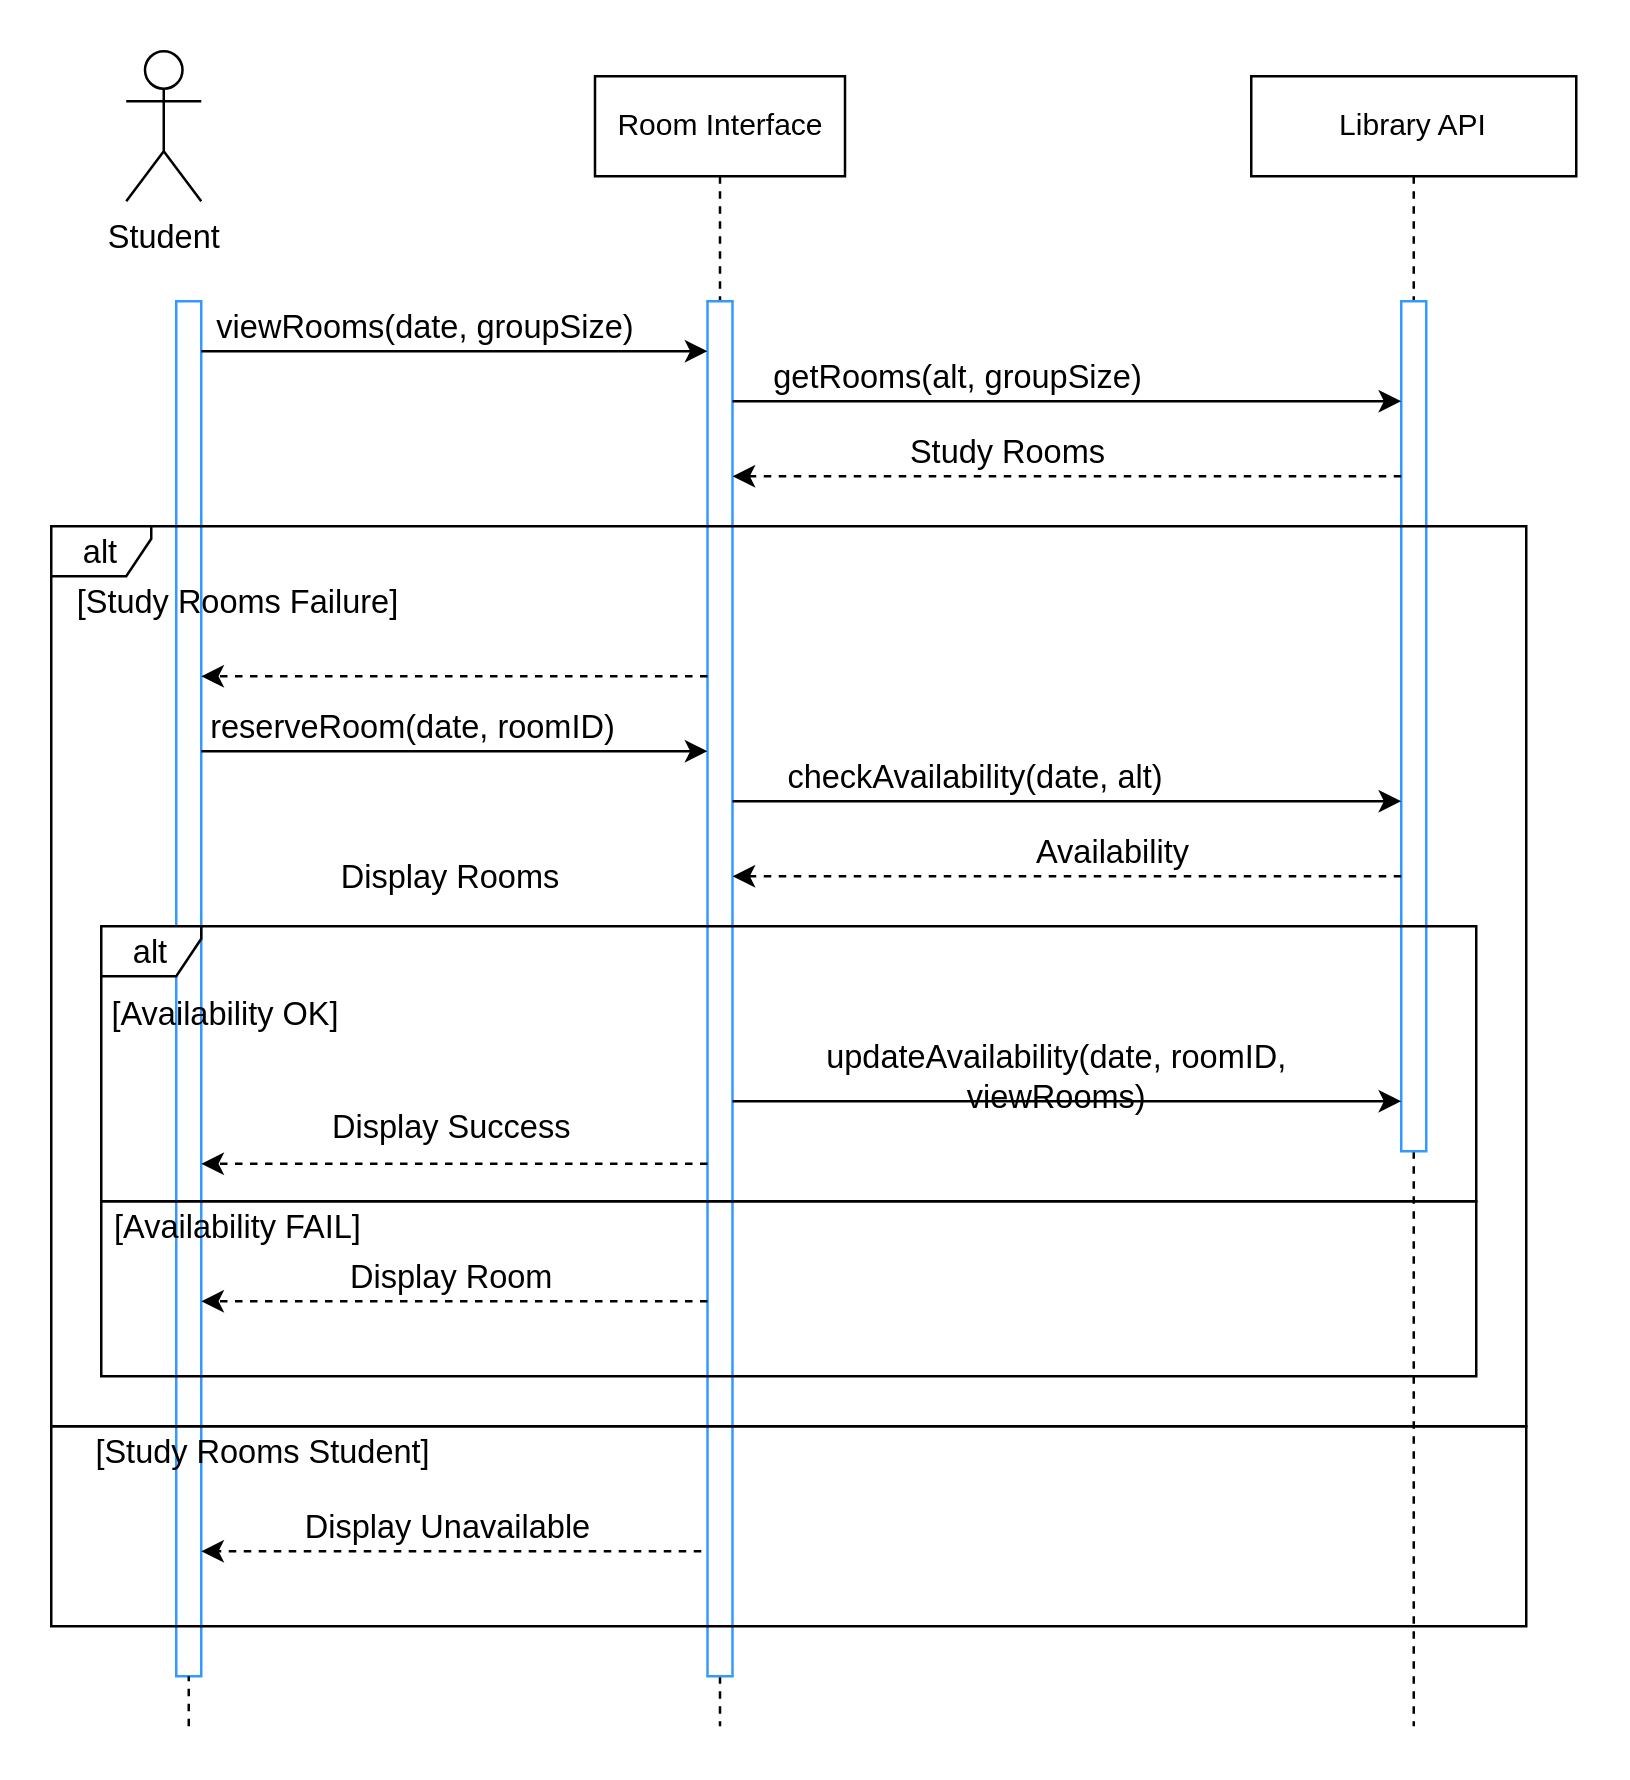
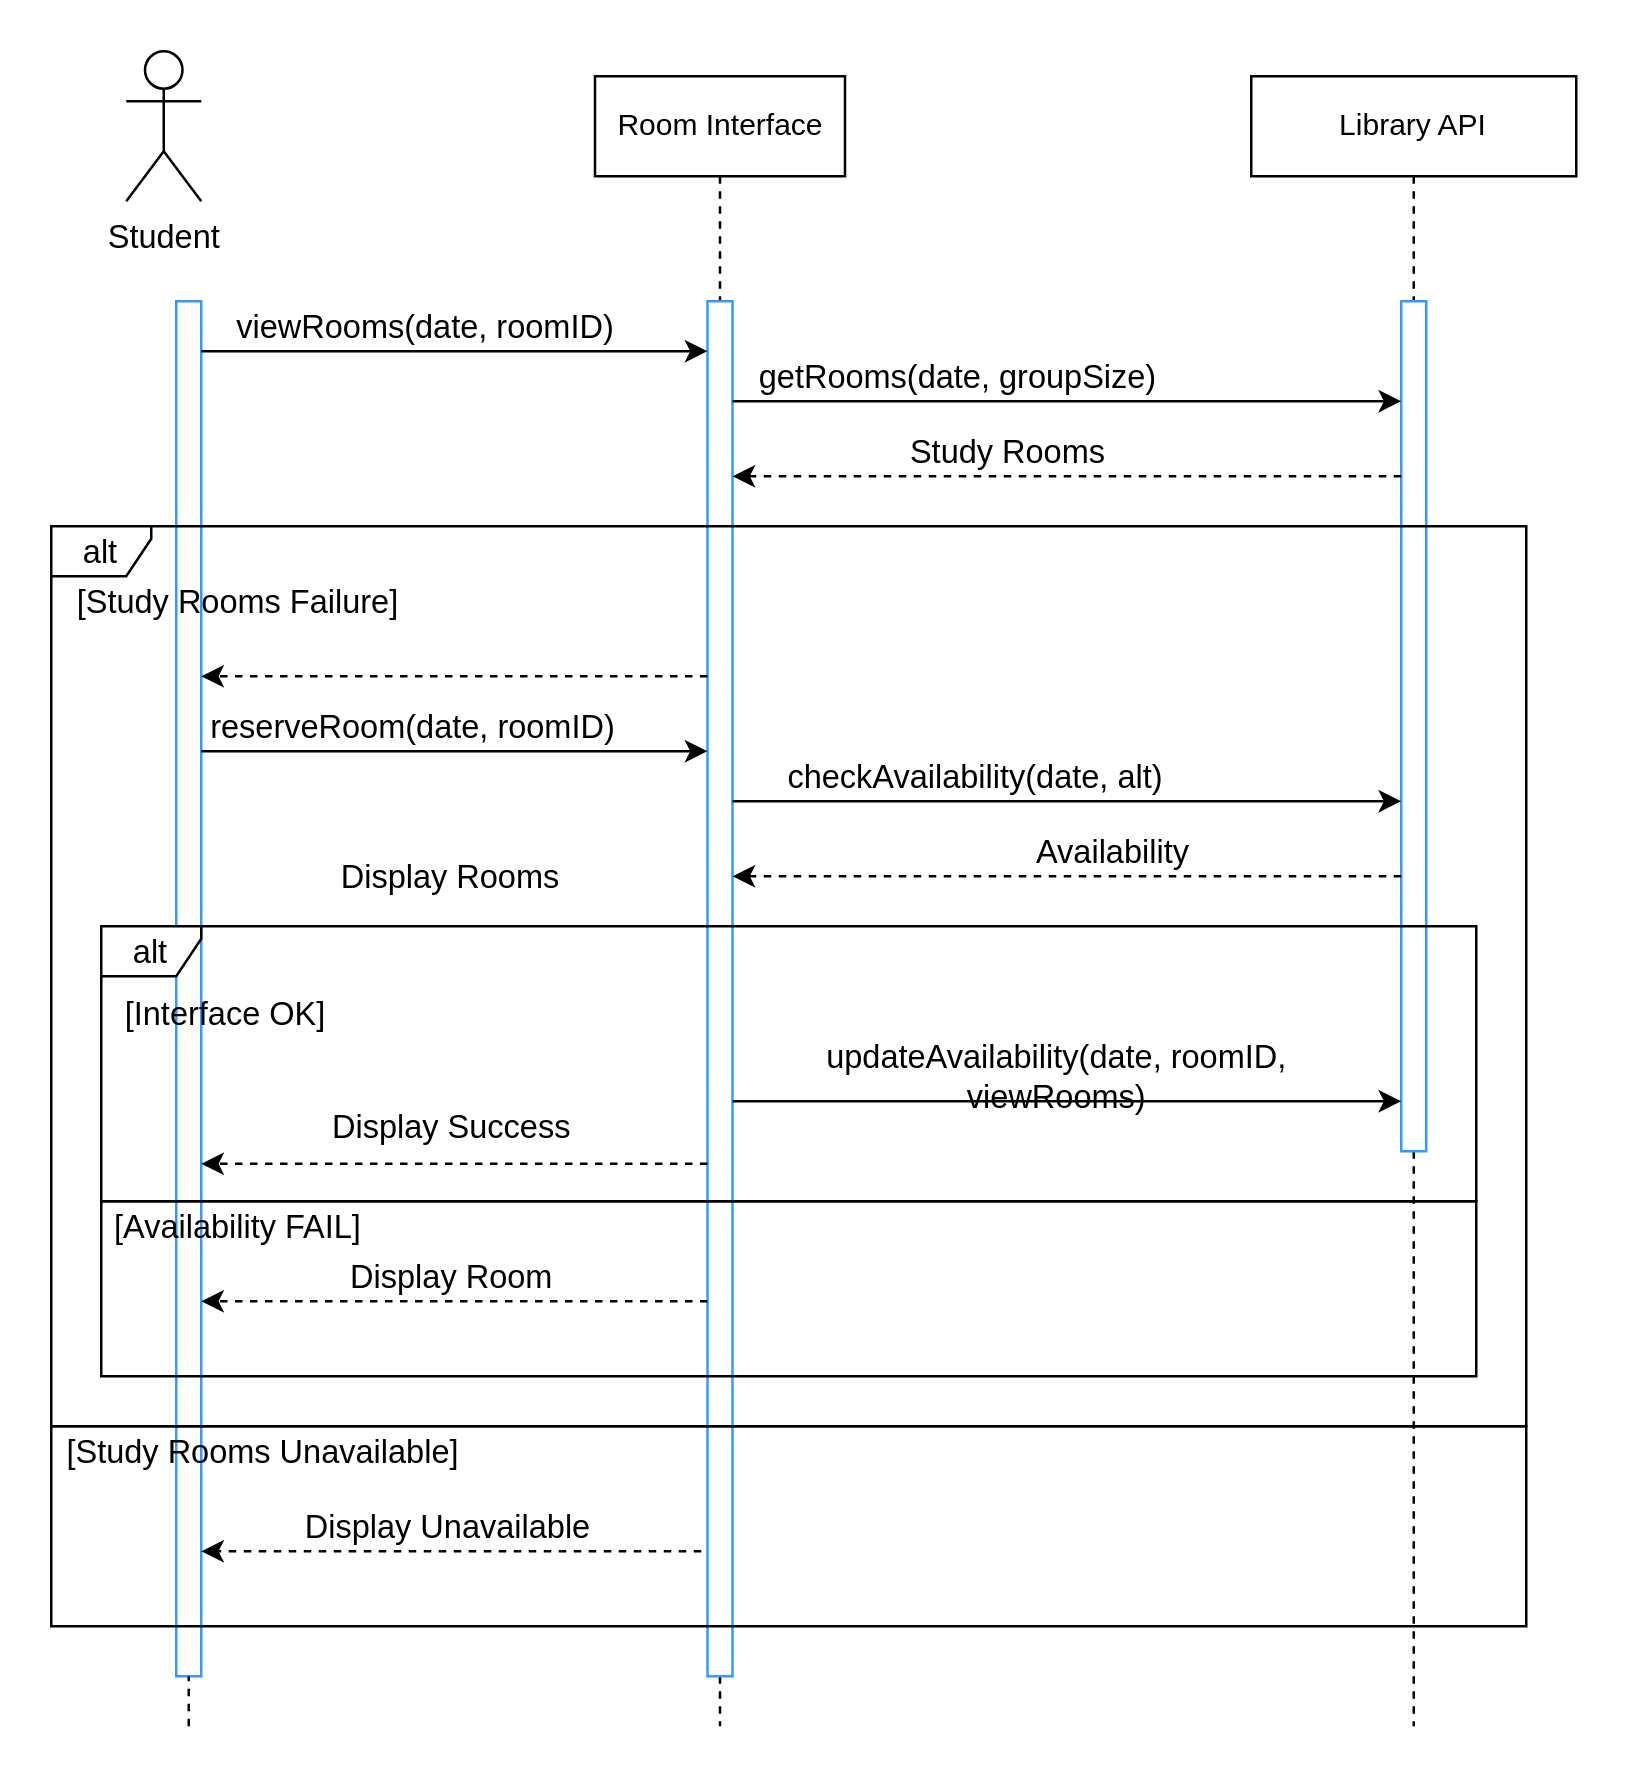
node "viewRooms(date, groupSize)": label "viewRooms(date, groupSize)" -> "viewRooms(date, roomID)"
node "getRooms(alt, groupSize)": label "getRooms(alt, groupSize)" -> "getRooms(date, groupSize)"
node "[Availability OK]": label "[Availability OK]" -> "[Interface OK]"
node "[Study Rooms Student]": label "[Study Rooms Student]" -> "[Study Rooms Unavailable]"
